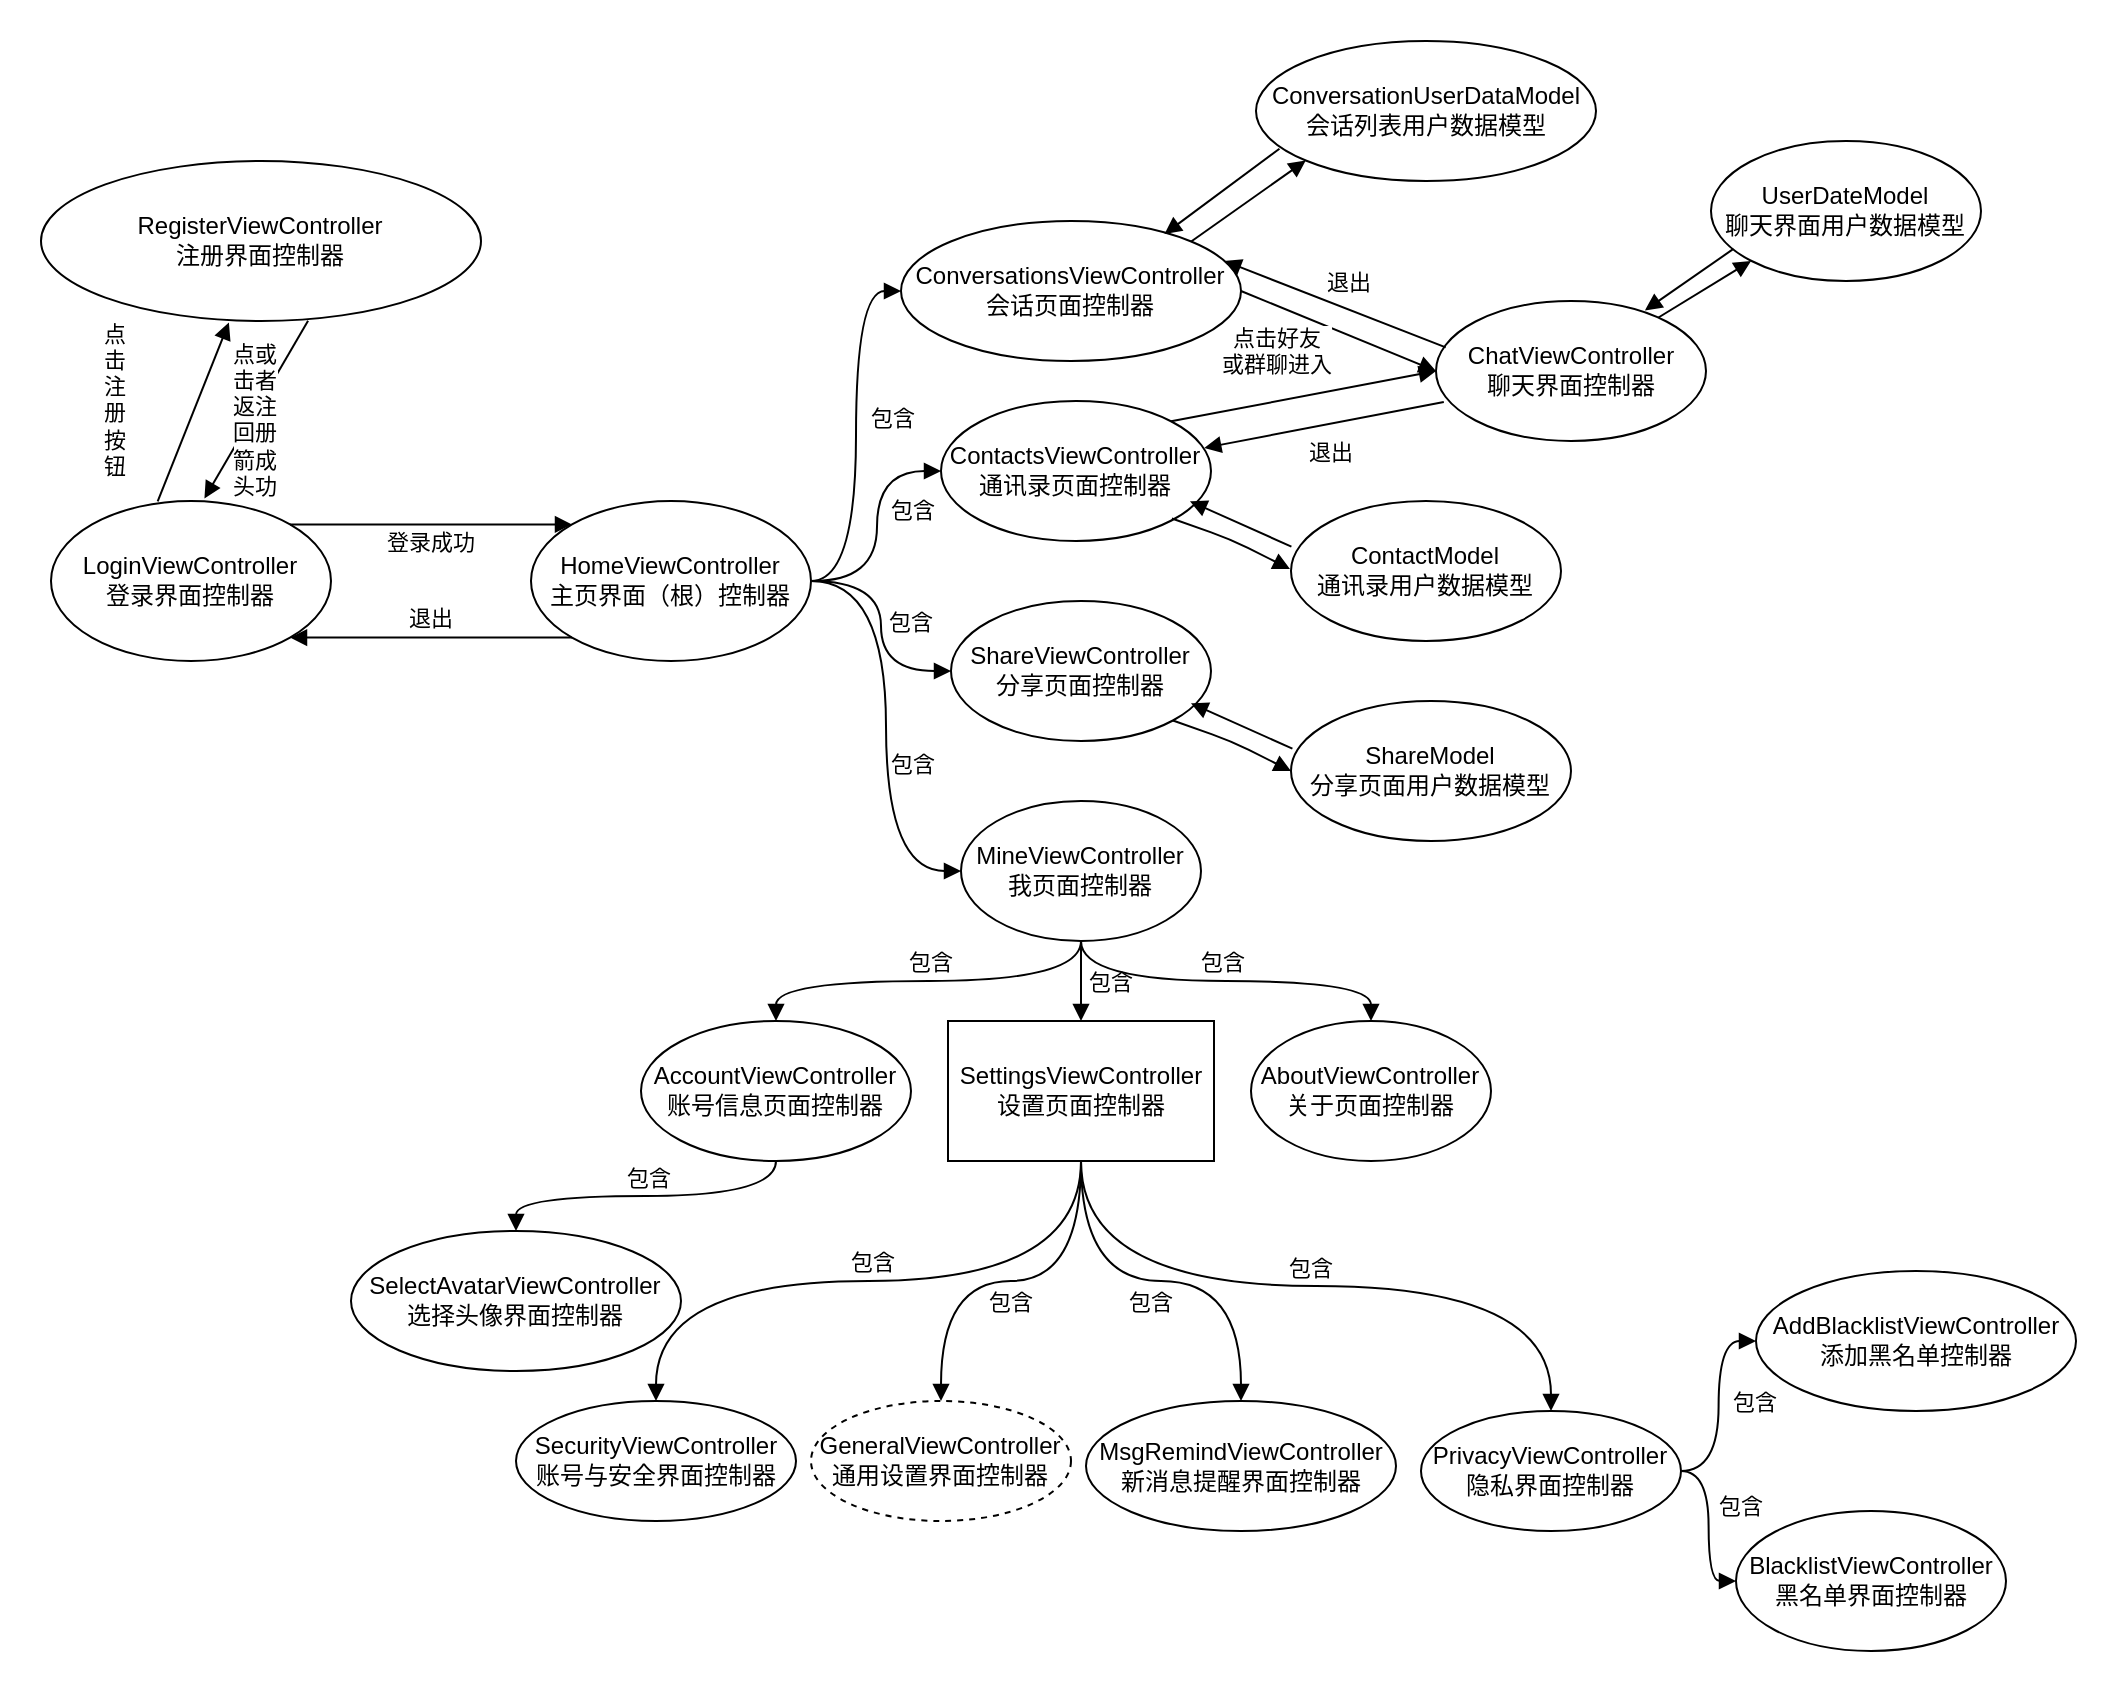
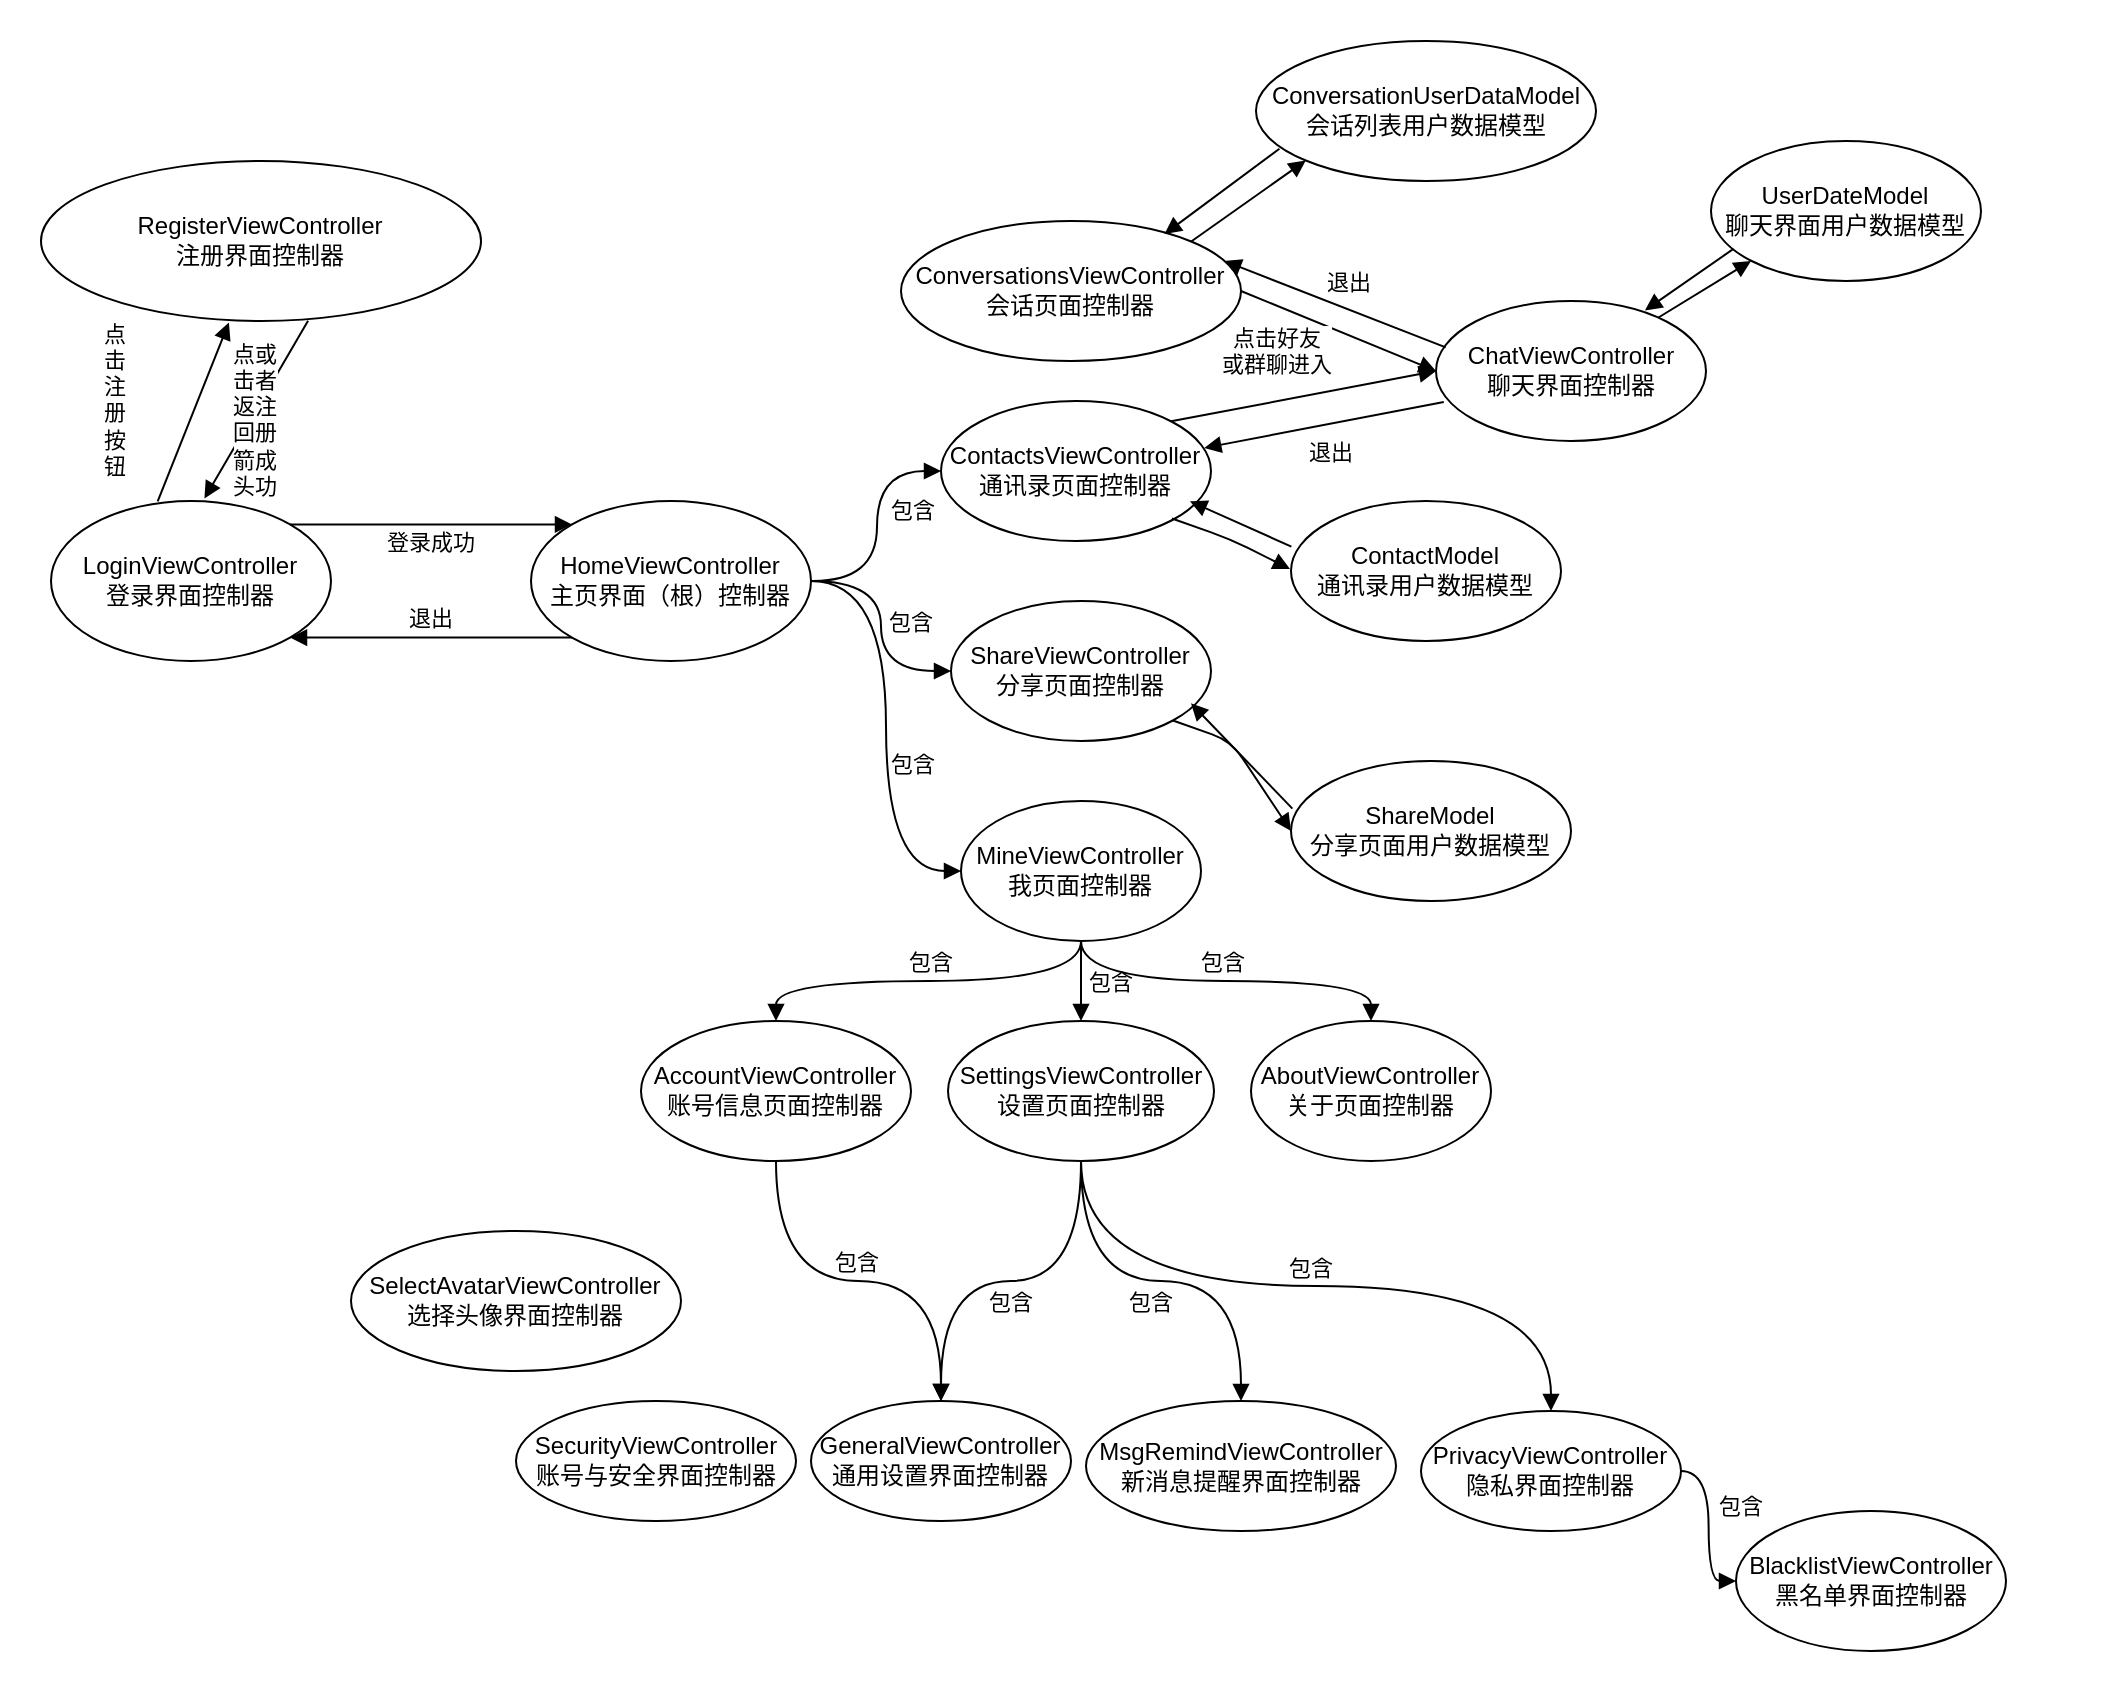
edge "HomeViewController 主页界面（根）控制器" -> "ConversationsViewController 会话页面控制器": removed, label "包含"
node "ShareModel 分享页面用户数据模型": moved (1431, 771) -> (1431, 831)
node "SettingsViewController 设置页面控制器": shape rectangle -> ellipse
edge "AccountViewController 账号信息页面控制器" -> "SelectAvatarViewController 选择头像界面控制器": now "AccountViewController 账号信息页面控制器" -> "GeneralViewController 通用设置界面控制器"
edge "SettingsViewController 设置页面控制器" -> "SecurityViewController 账号与安全界面控制器": removed, label "包含"
node "AddBlacklistViewController 添加黑名单控制器": removed
edge "PrivacyViewController 隐私界面控制器" -> "AddBlacklistViewController 添加黑名单控制器": removed, label "包含"
node "GeneralViewController 通用设置界面控制器": style dashed -> solid
